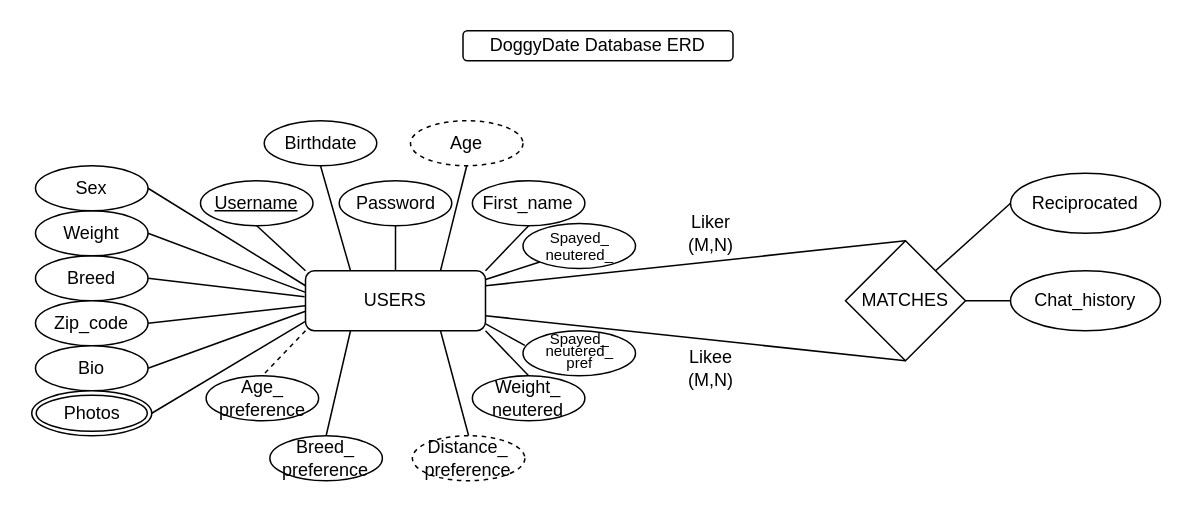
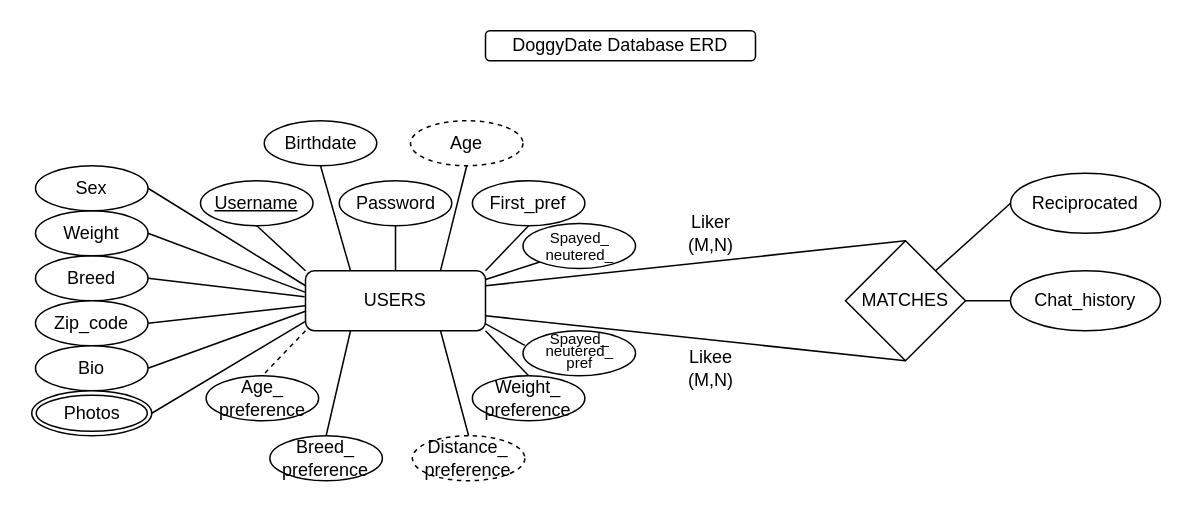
node "DoggyDate Database ERD": moved (598, 46) -> (620, 46)
node "First_name": label "First_name" -> "First_pref"
node "Weight_ neutered": label "Weight_ neutered" -> "Weight_ preference"
